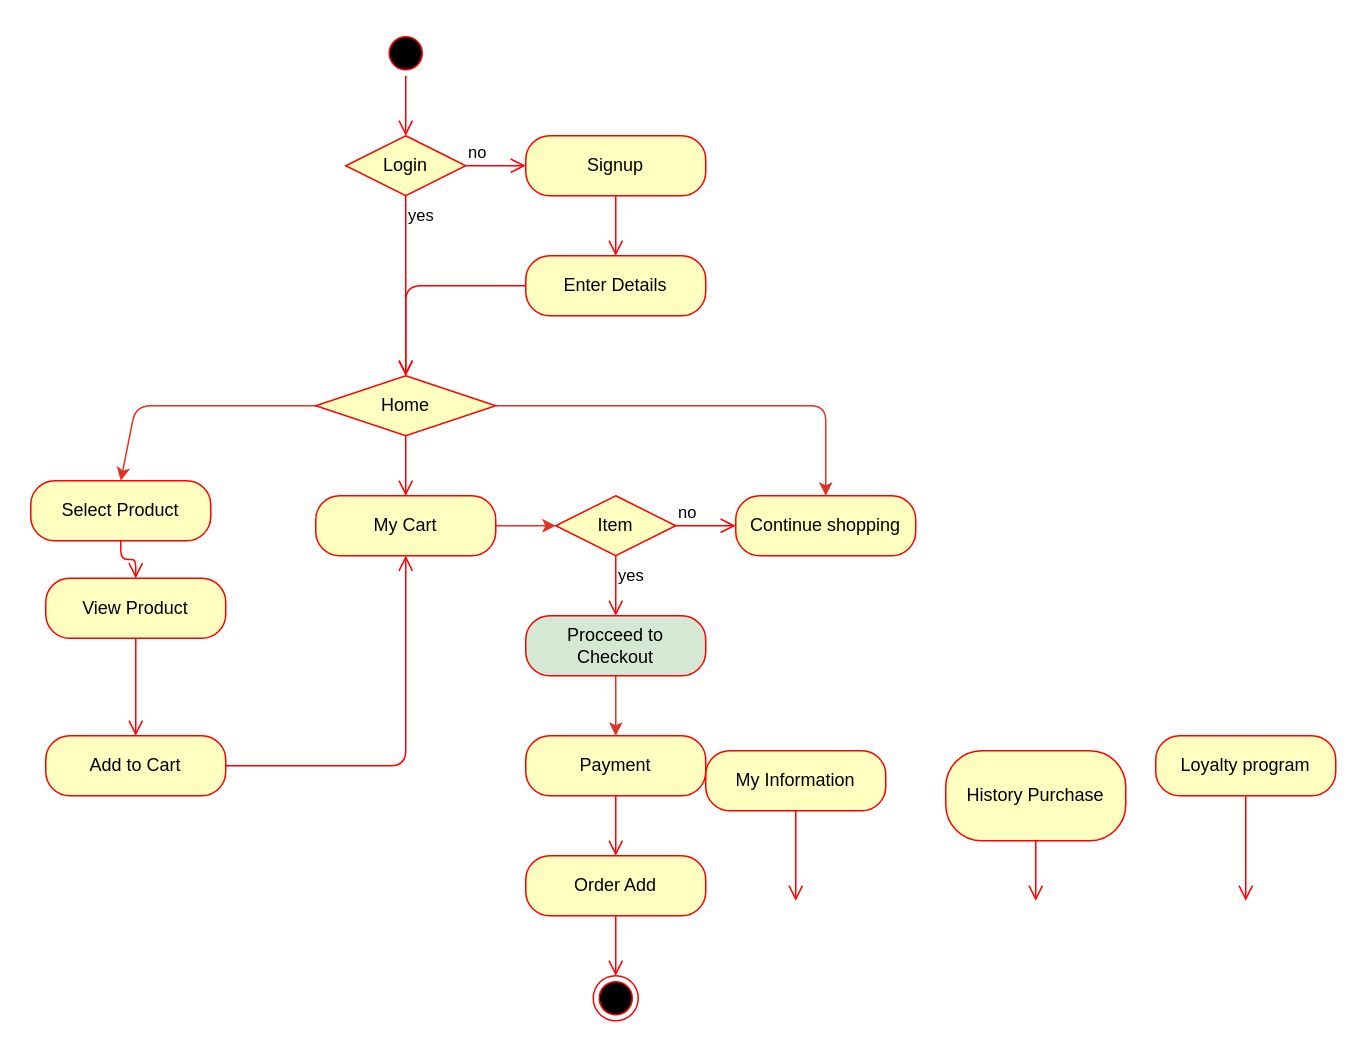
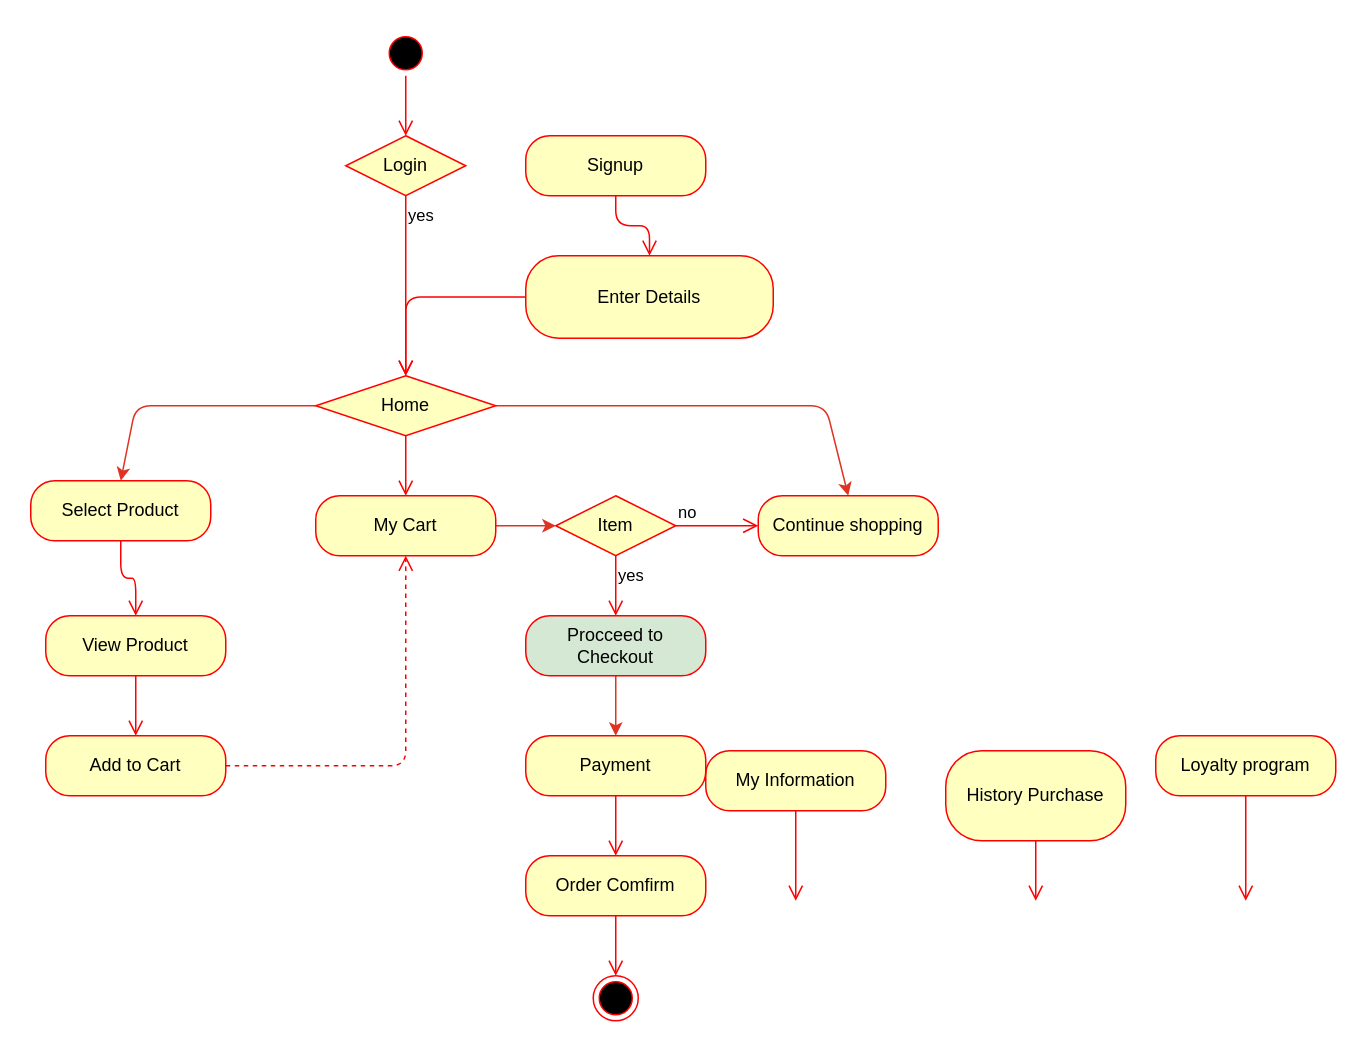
edge "Login" -> "Signup": removed, label "no"
node "Enter Details": size 180x60 -> 248x83
node "Continue shopping": moved (826, 526) -> (848, 526)
node "View Product": moved (136, 608) -> (136, 646)
edge "Add to Cart" -> "My Cart": style solid -> dashed
node "Order Add": label "Order Add" -> "Order Comfirm"
